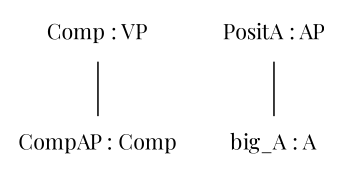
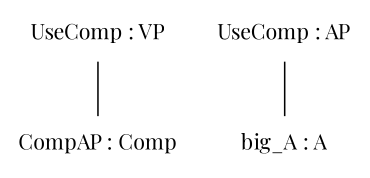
node "Comp : VP": label "Comp : VP" -> "UseComp : VP"
node "PositA : AP": label "PositA : AP" -> "UseComp : AP"
